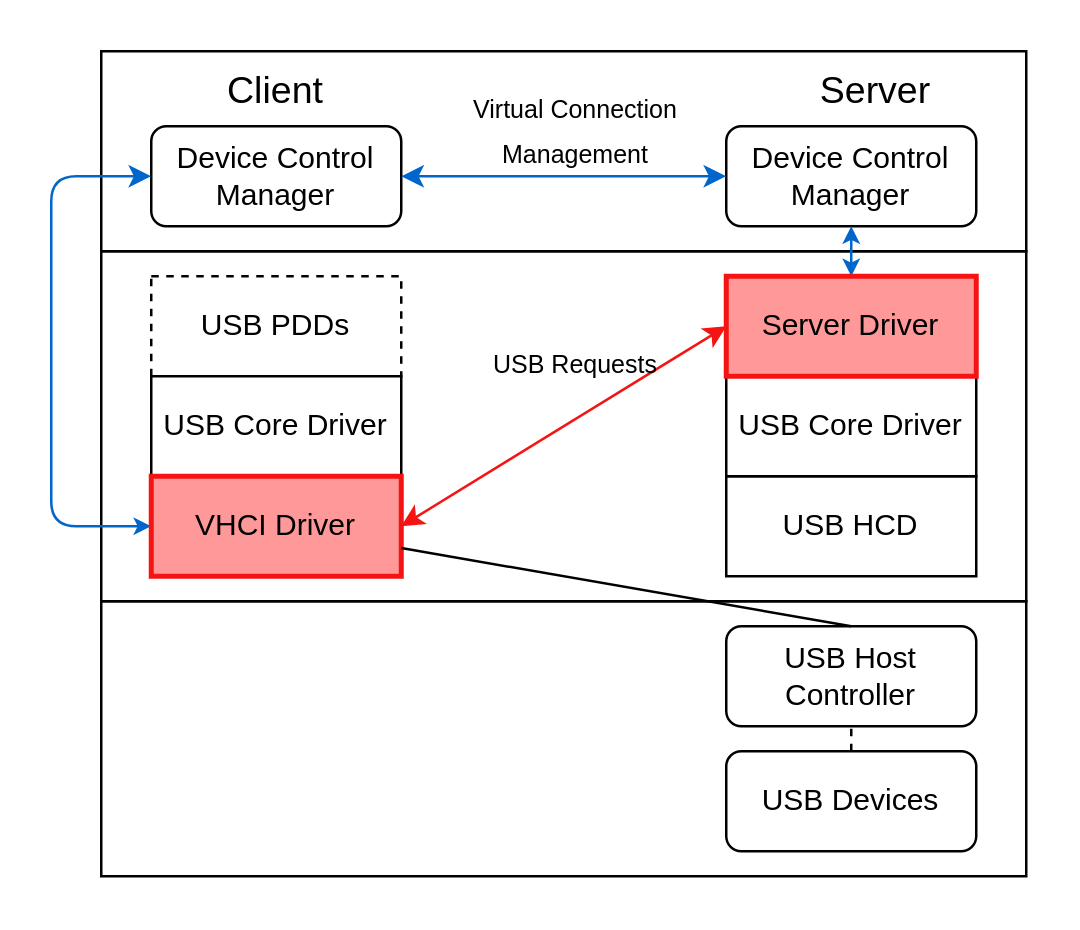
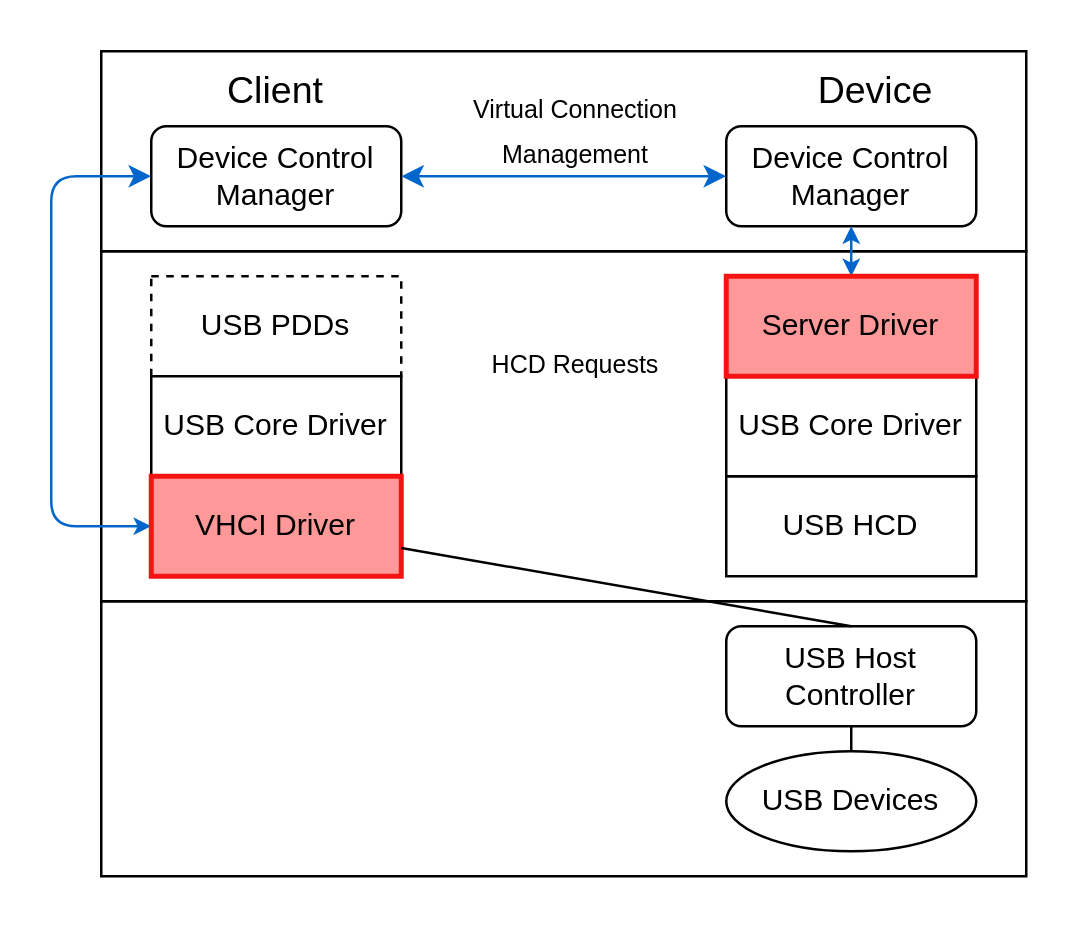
node "Server": label "Server" -> "Device"
node "USB Requests": label "USB Requests" -> "HCD Requests"
edge "Server Driver" -- "VHCI Driver": removed
edge "USB Host Controller" -- "USB Devices": style dashed -> solid
node "USB Devices": shape rounded rectangle -> ellipse
